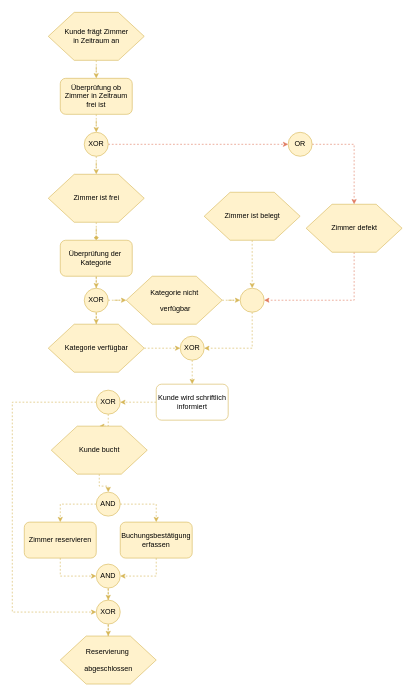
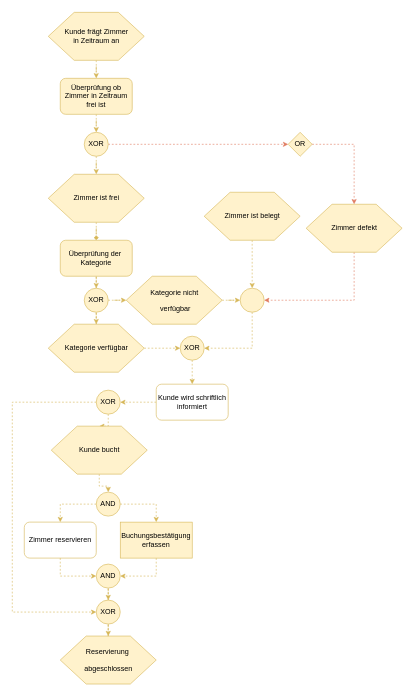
node "OR": shape ellipse -> diamond
node "Zimmer reservieren": fillcolor #fff2cc -> #ffffff
node "Buchungsbestätigung erfassen": shape rounded rectangle -> rectangle
